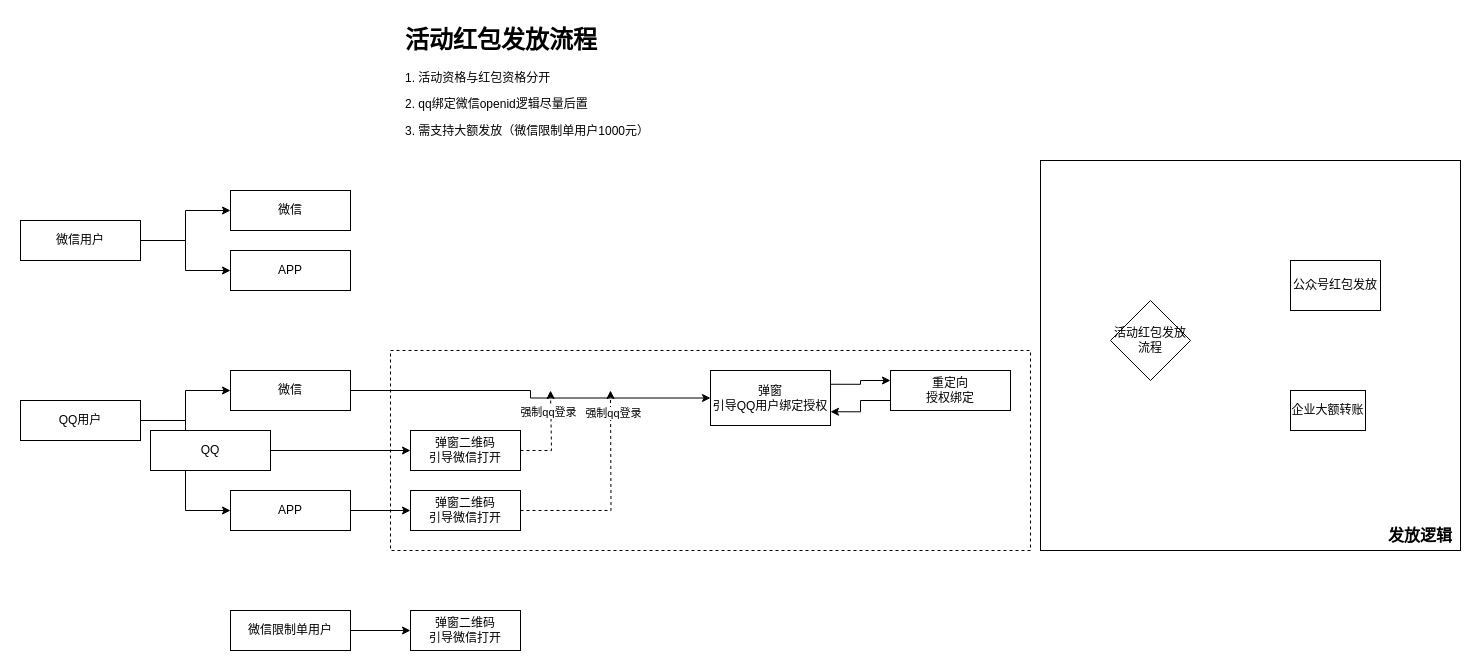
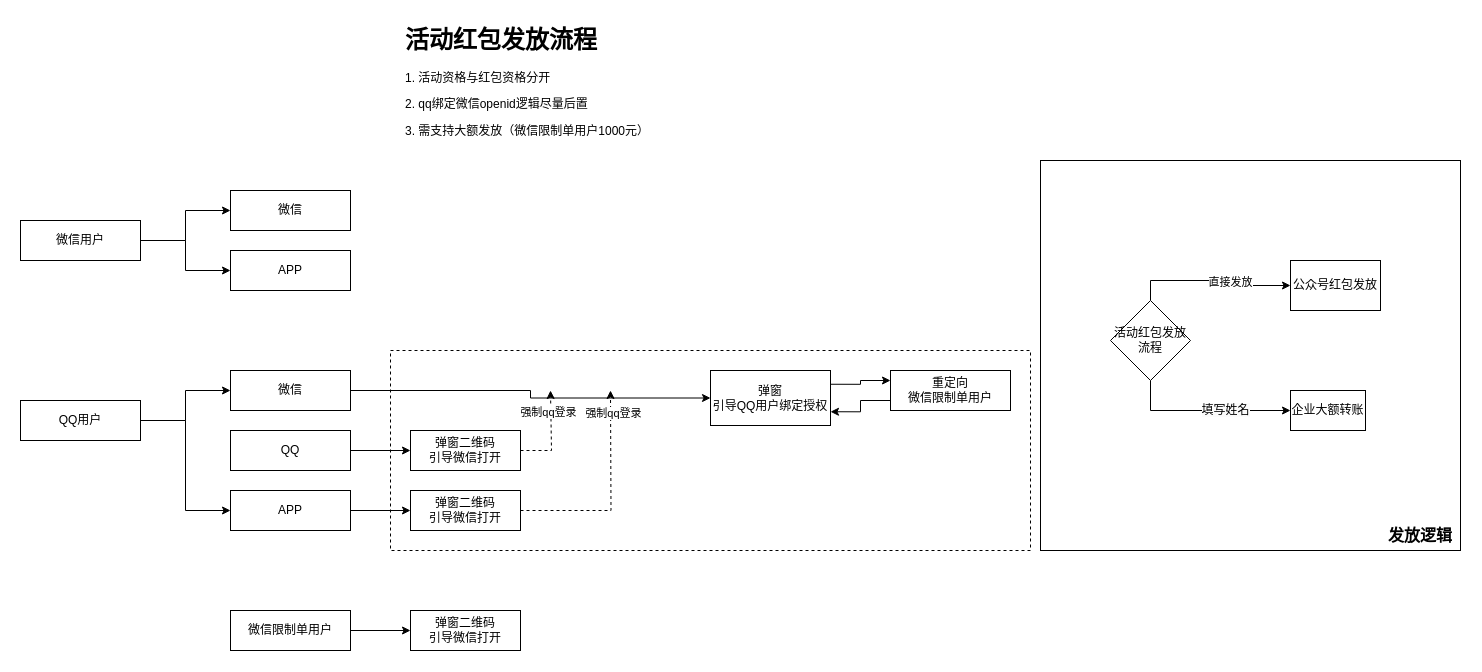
edge "活动红包发放流程" -> "公众号红包发放": added, label "直接发放"
node "重定向 授权绑定": label "重定向 授权绑定" -> "重定向 微信限制单用户"
edge "活动红包发放流程" -> "企业大额转账": added, label "填写姓名"
node "QQ": moved (211, 451) -> (291, 451)
